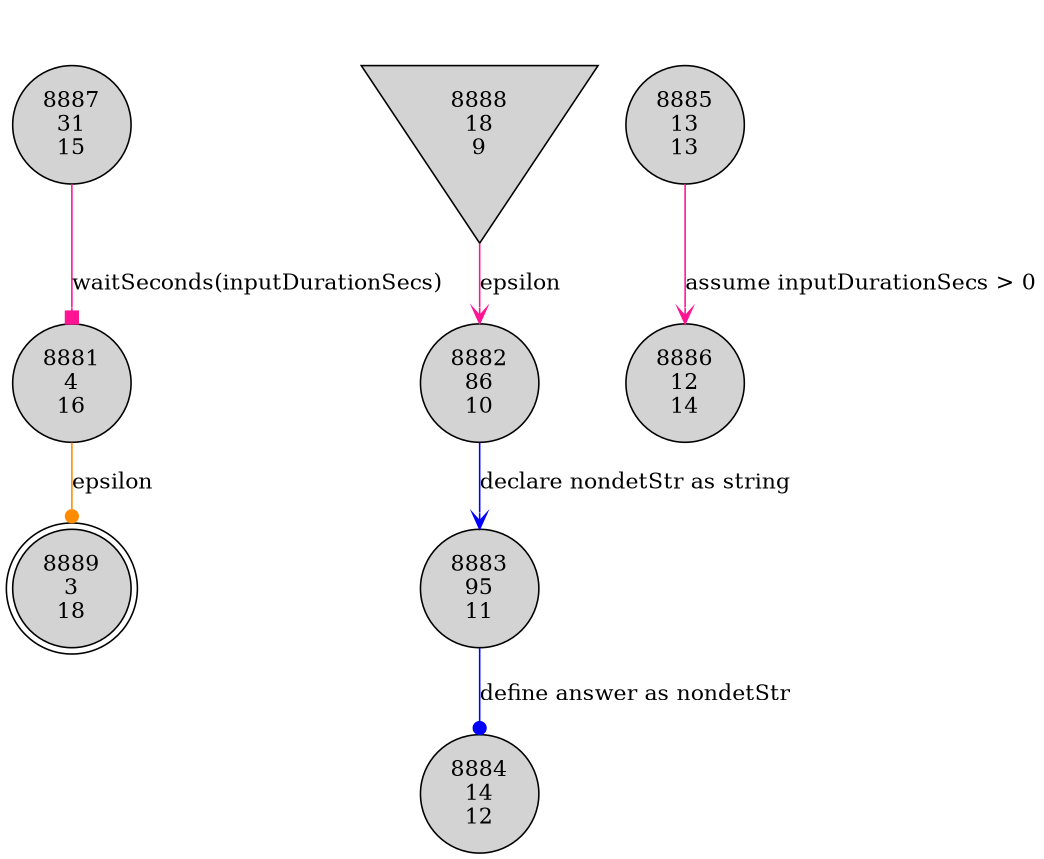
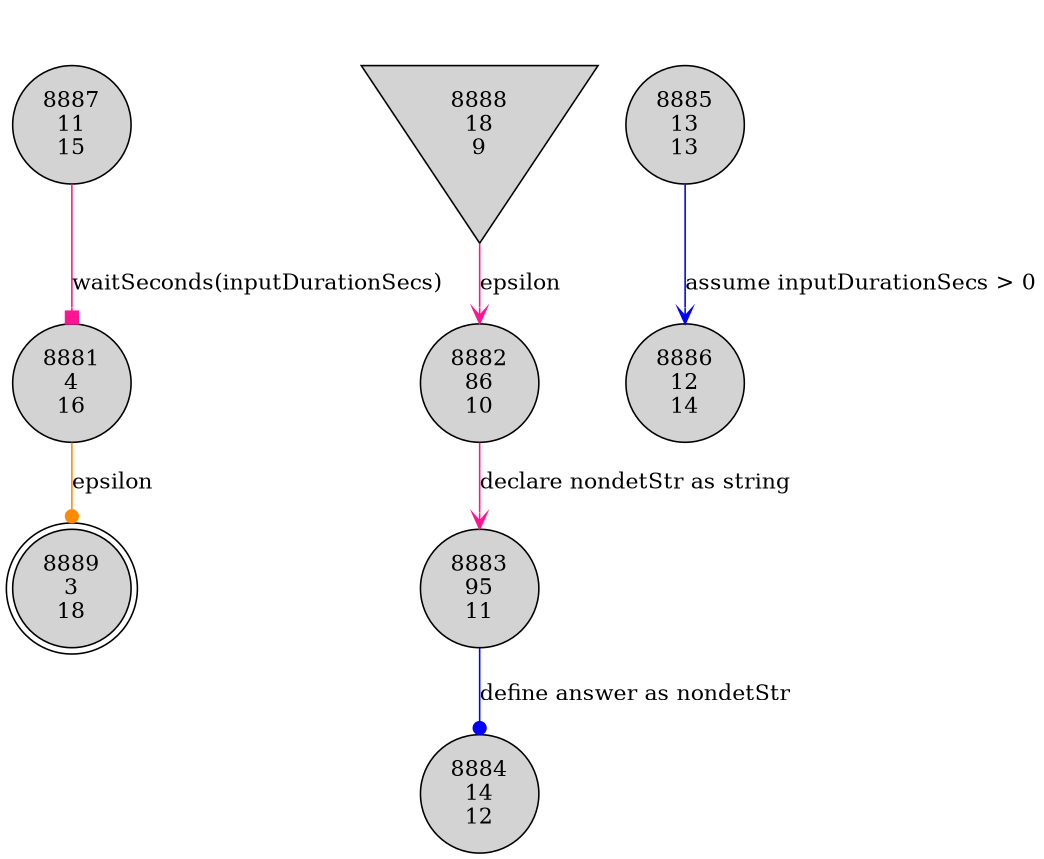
node "8887 31 15": label "8887 31 15" -> "8887 11 15"
edge "8885 13 13" -> "8886 12 14": color deeppink -> blue
edge "8882 86 10" -> "8883 95 11": color blue -> deeppink
